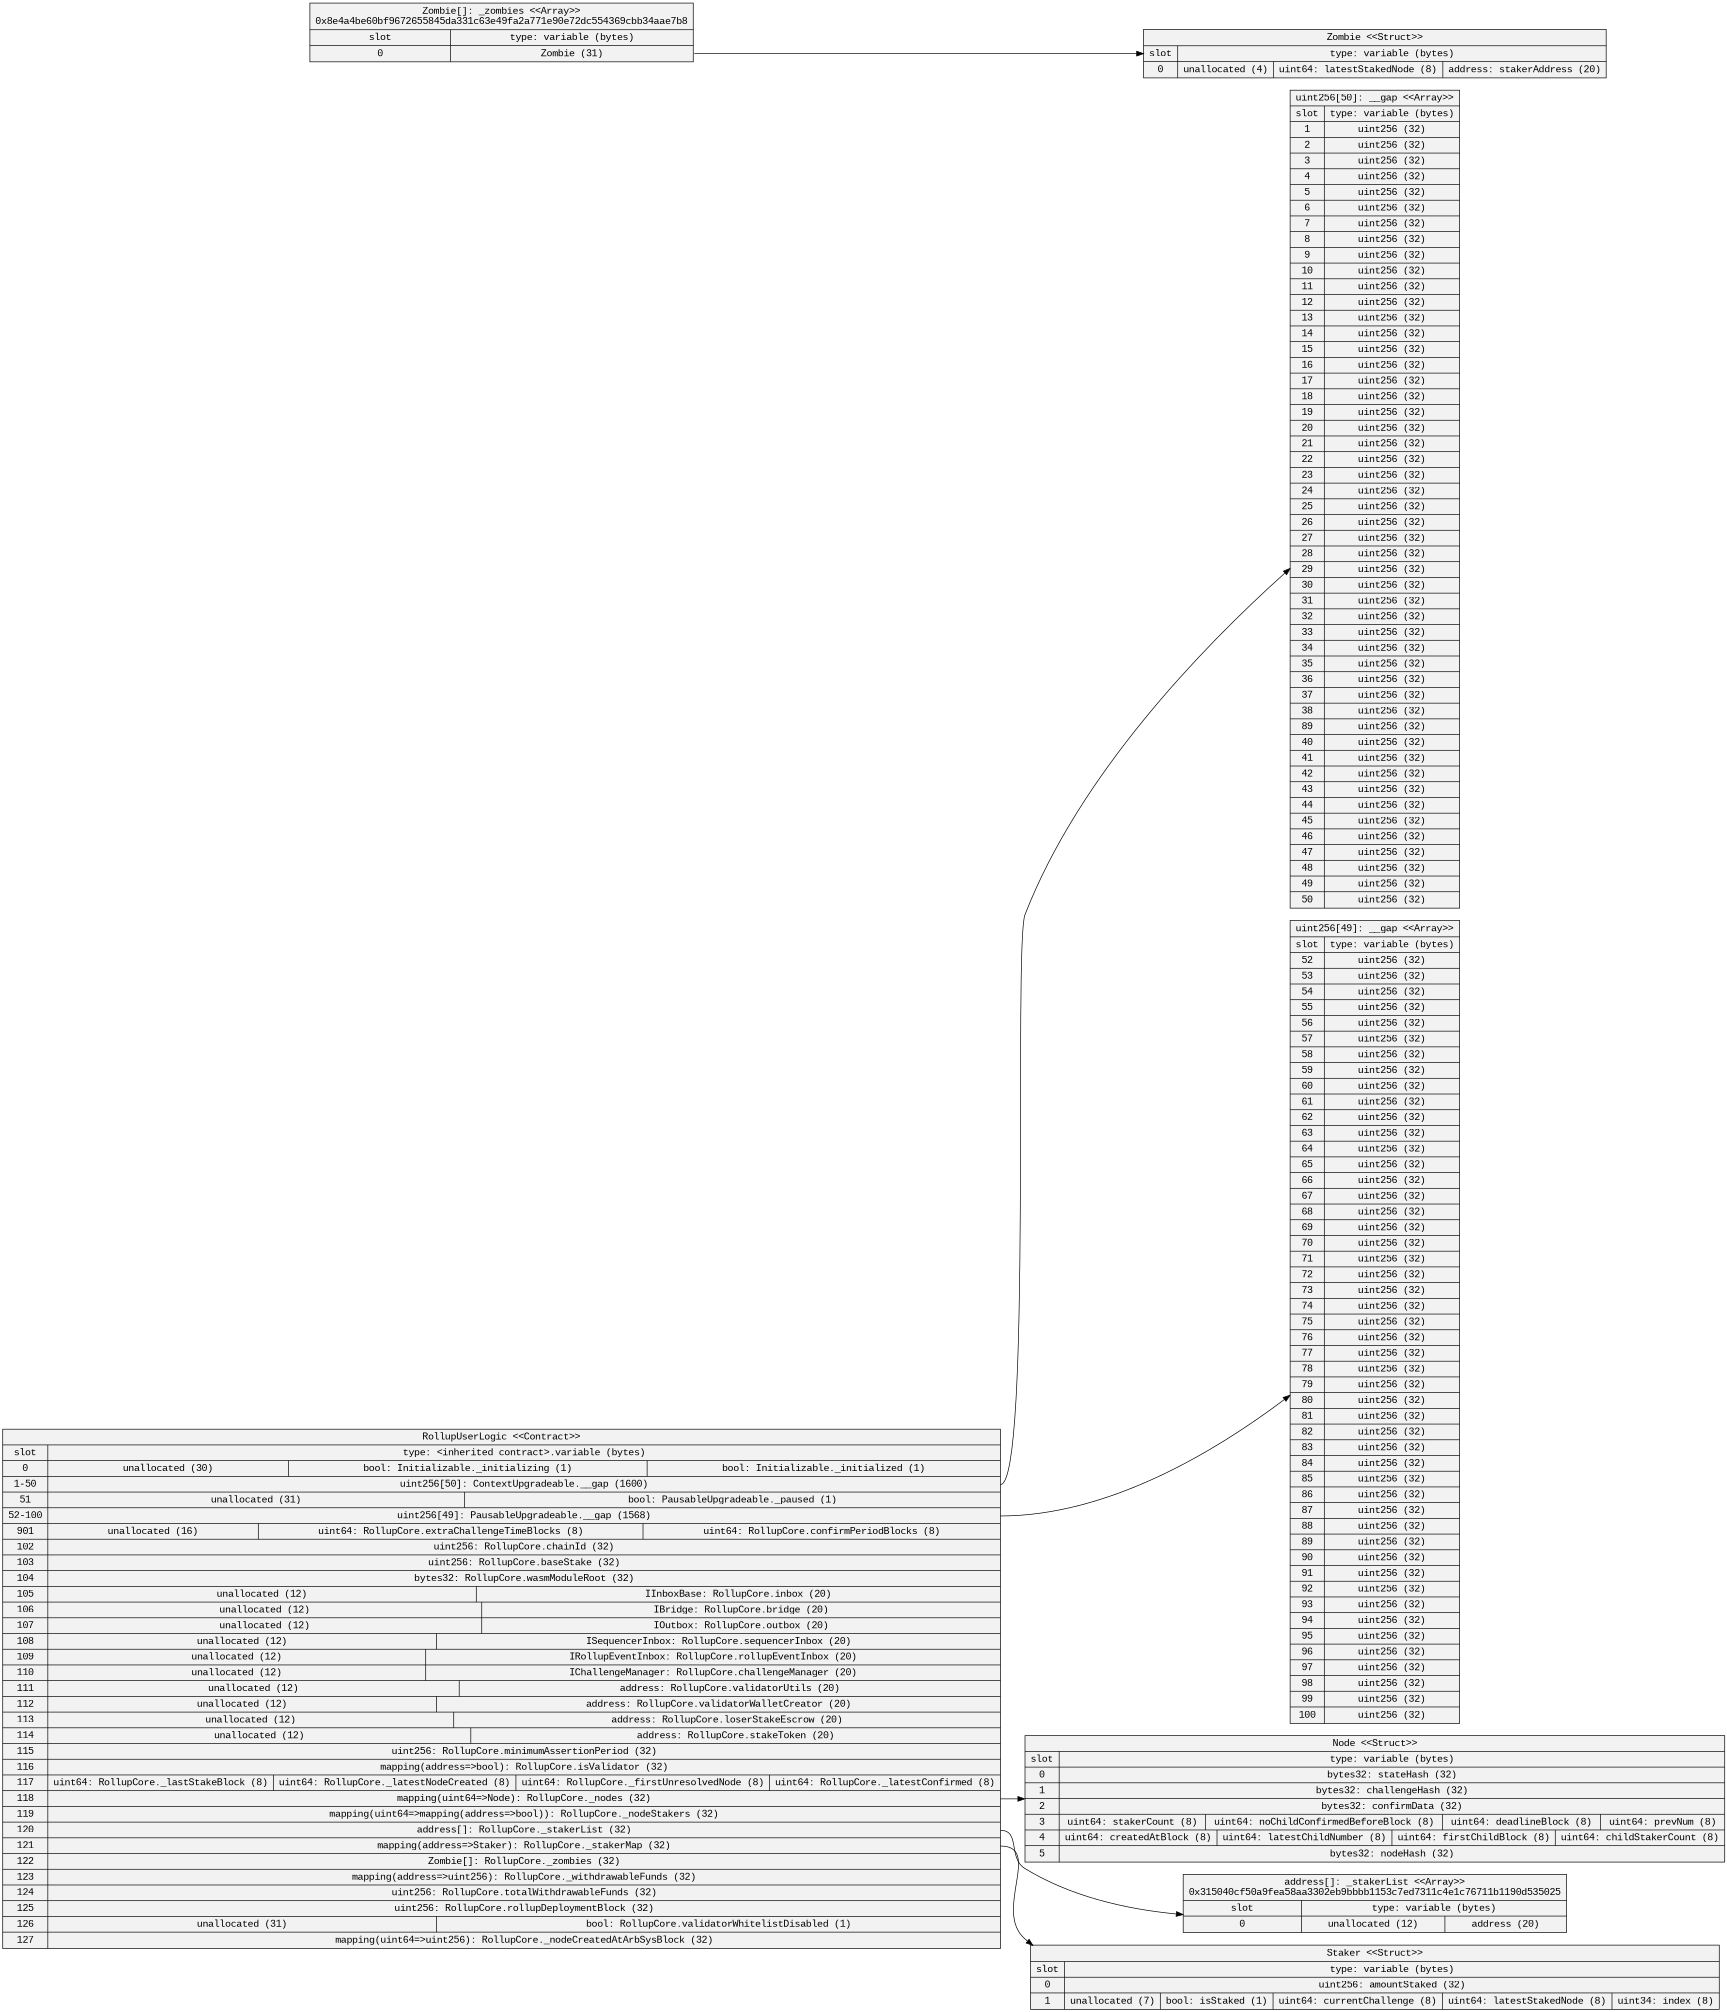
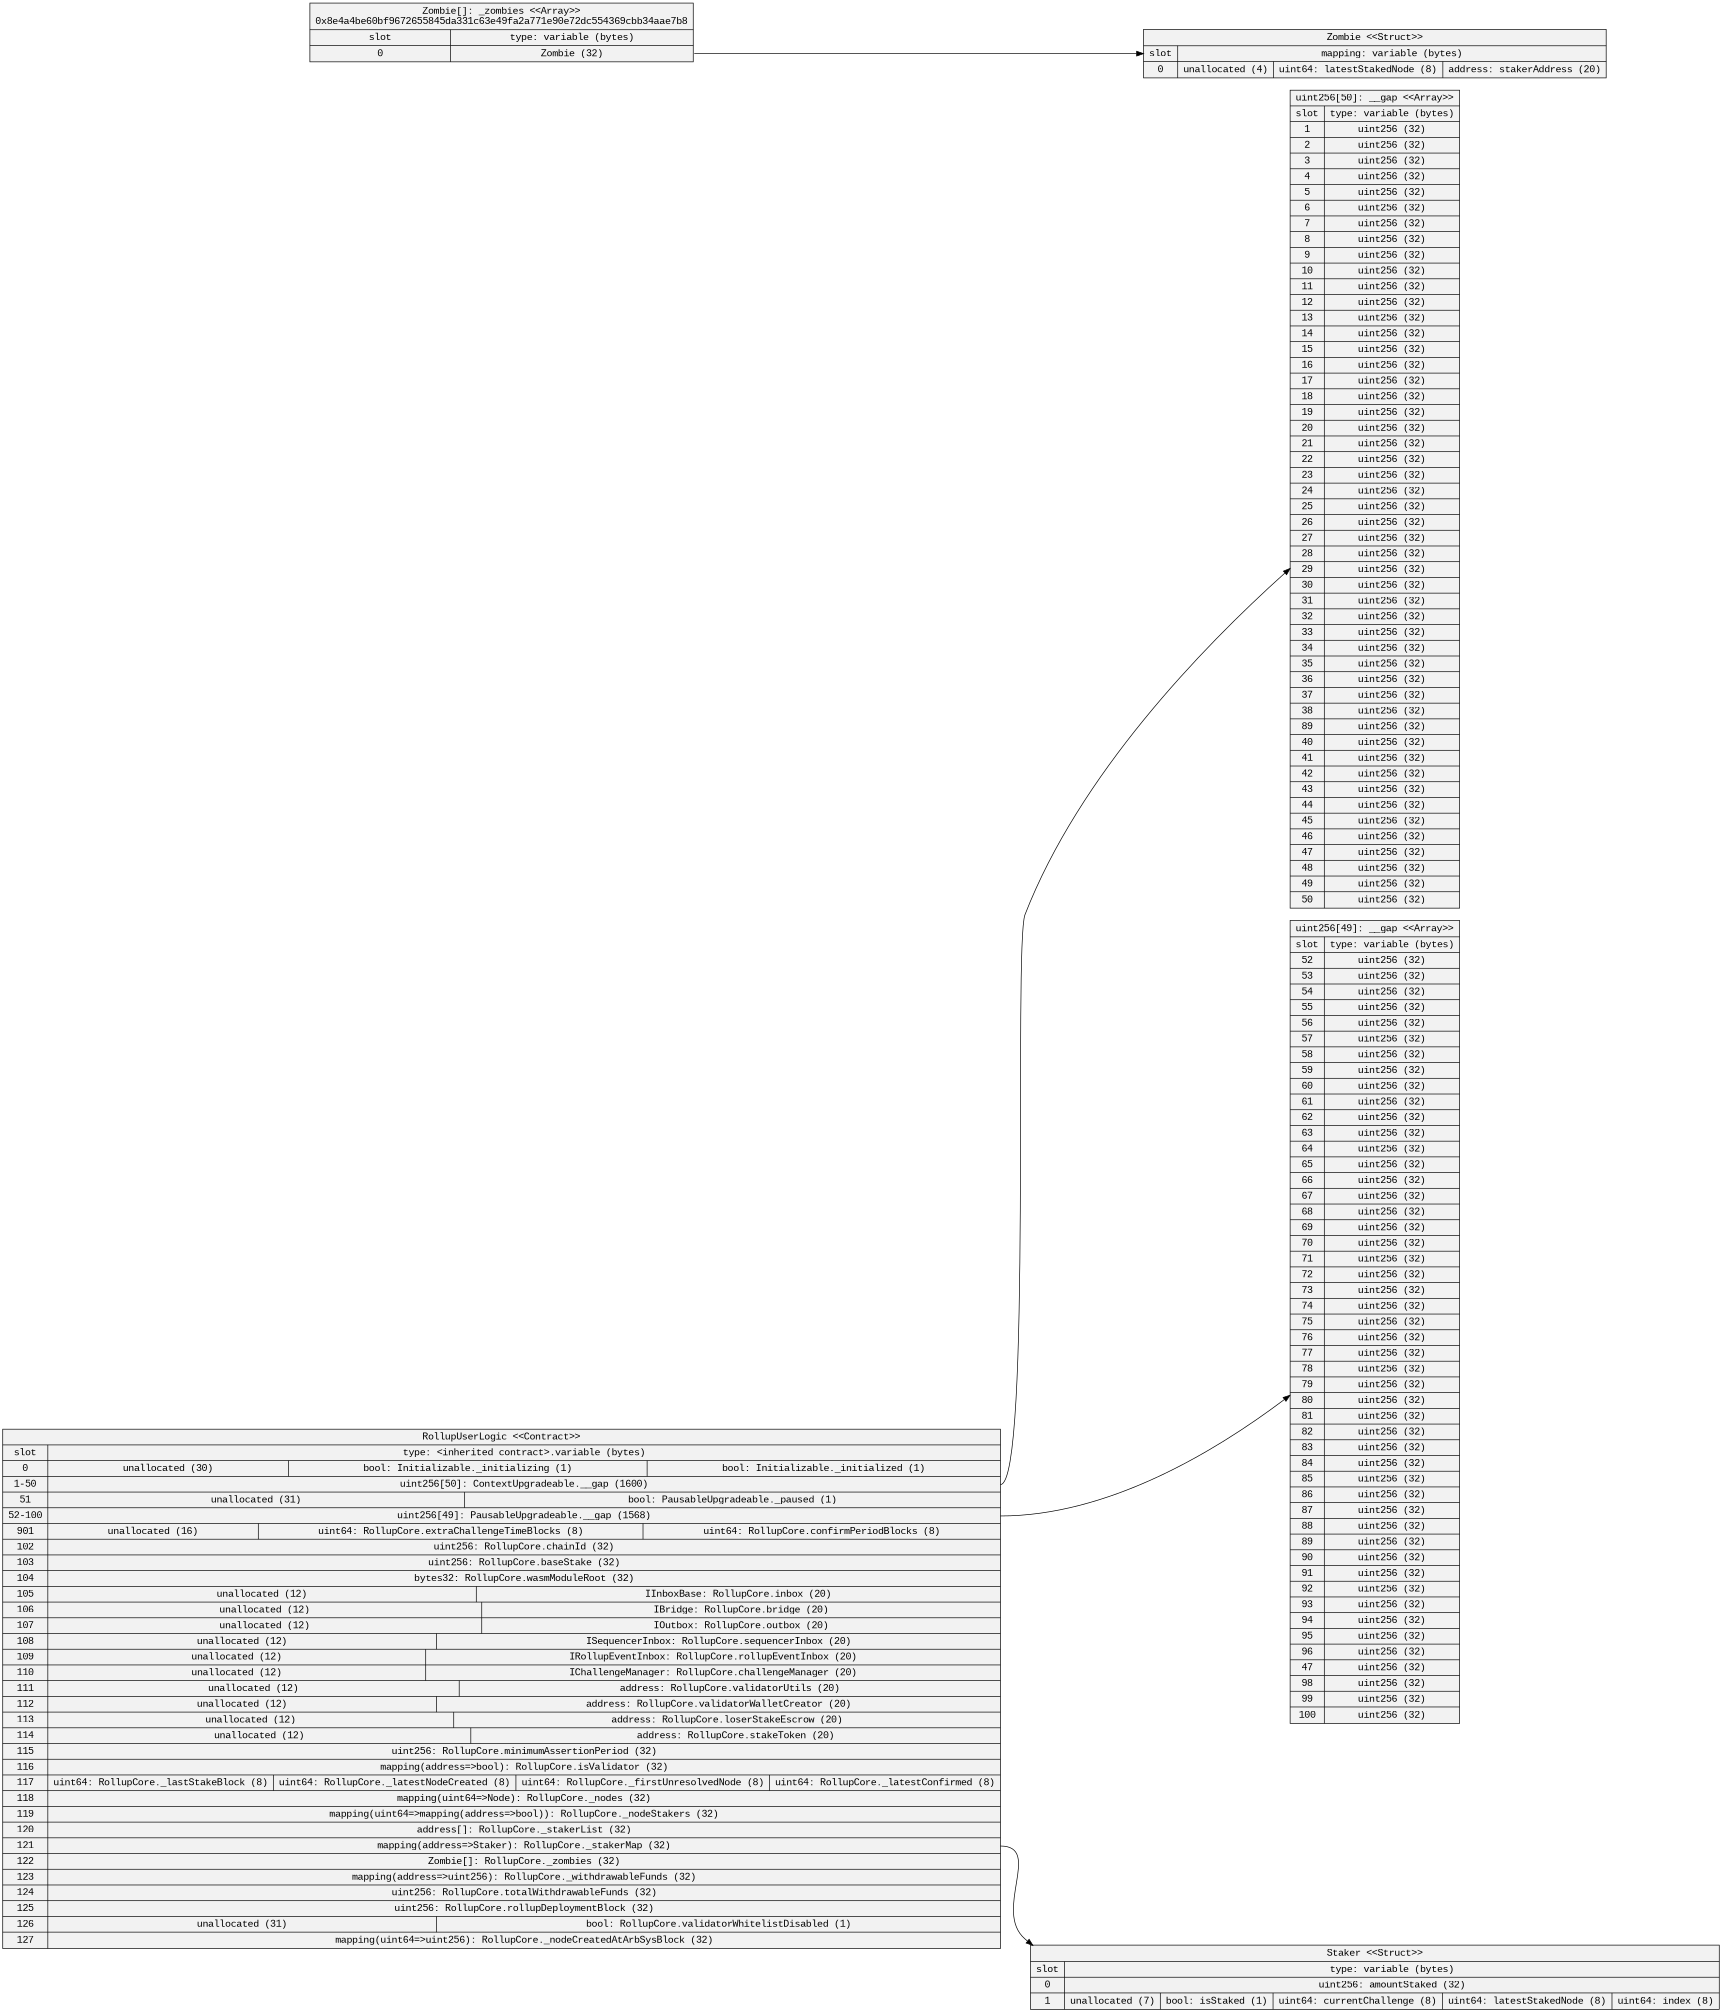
node "Zombie[]: _zombies <<Array>>": text "Zombie (31)" -> "Zombie (32)"
node "Zombie <<Struct>>": text "type: variable (bytes)" -> "mapping: variable (bytes)"
node "uint256[49]: __gap <<Array>>": text "97" -> "47"
node "Node <<Struct>>": removed
node "address[]: _stakerList <<Array>>": removed
node "Staker <<Struct>>": text "uint34: index (8)" -> "uint64: index (8)"
